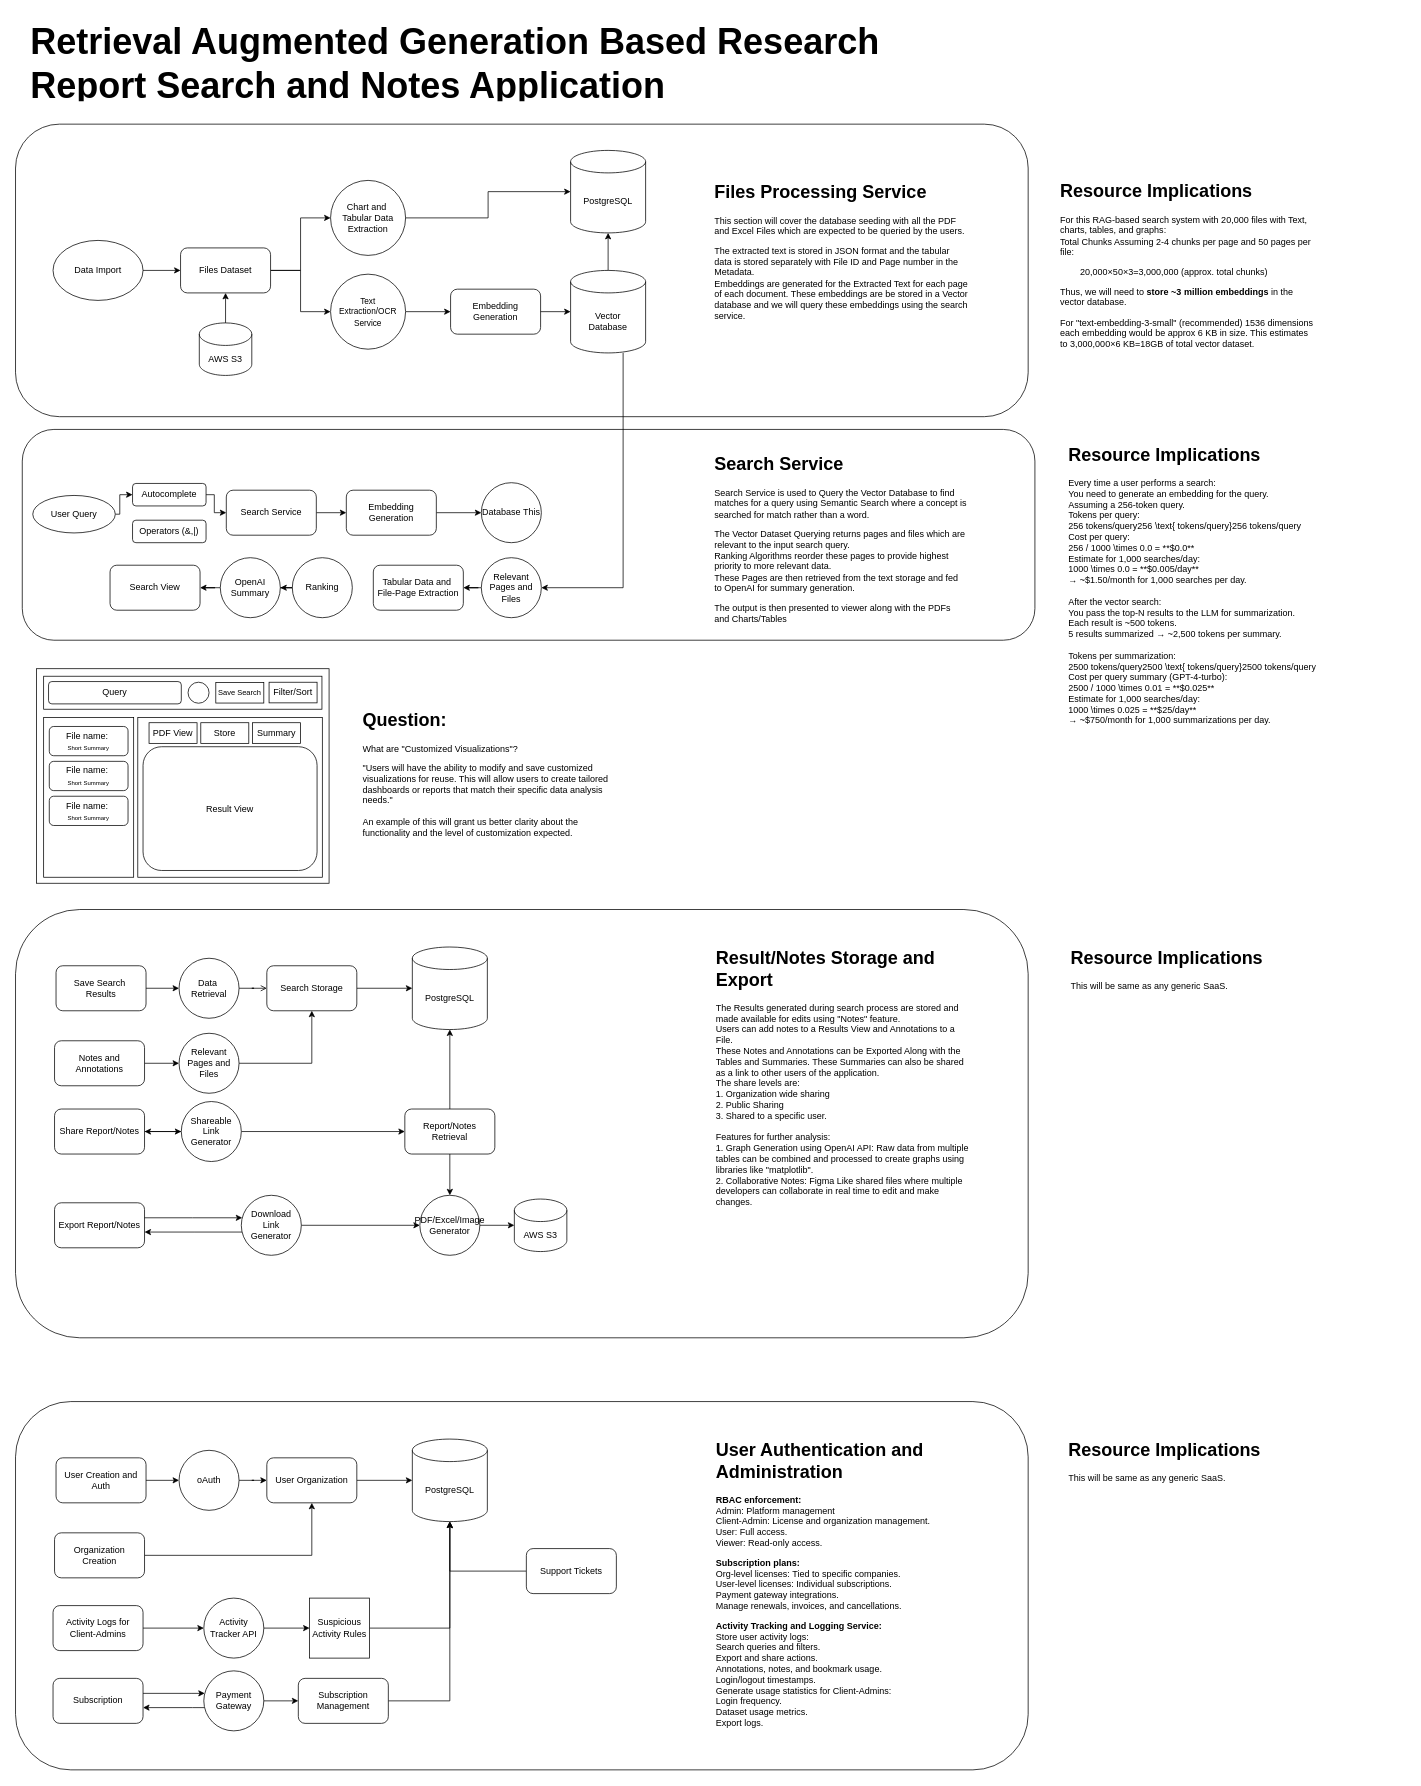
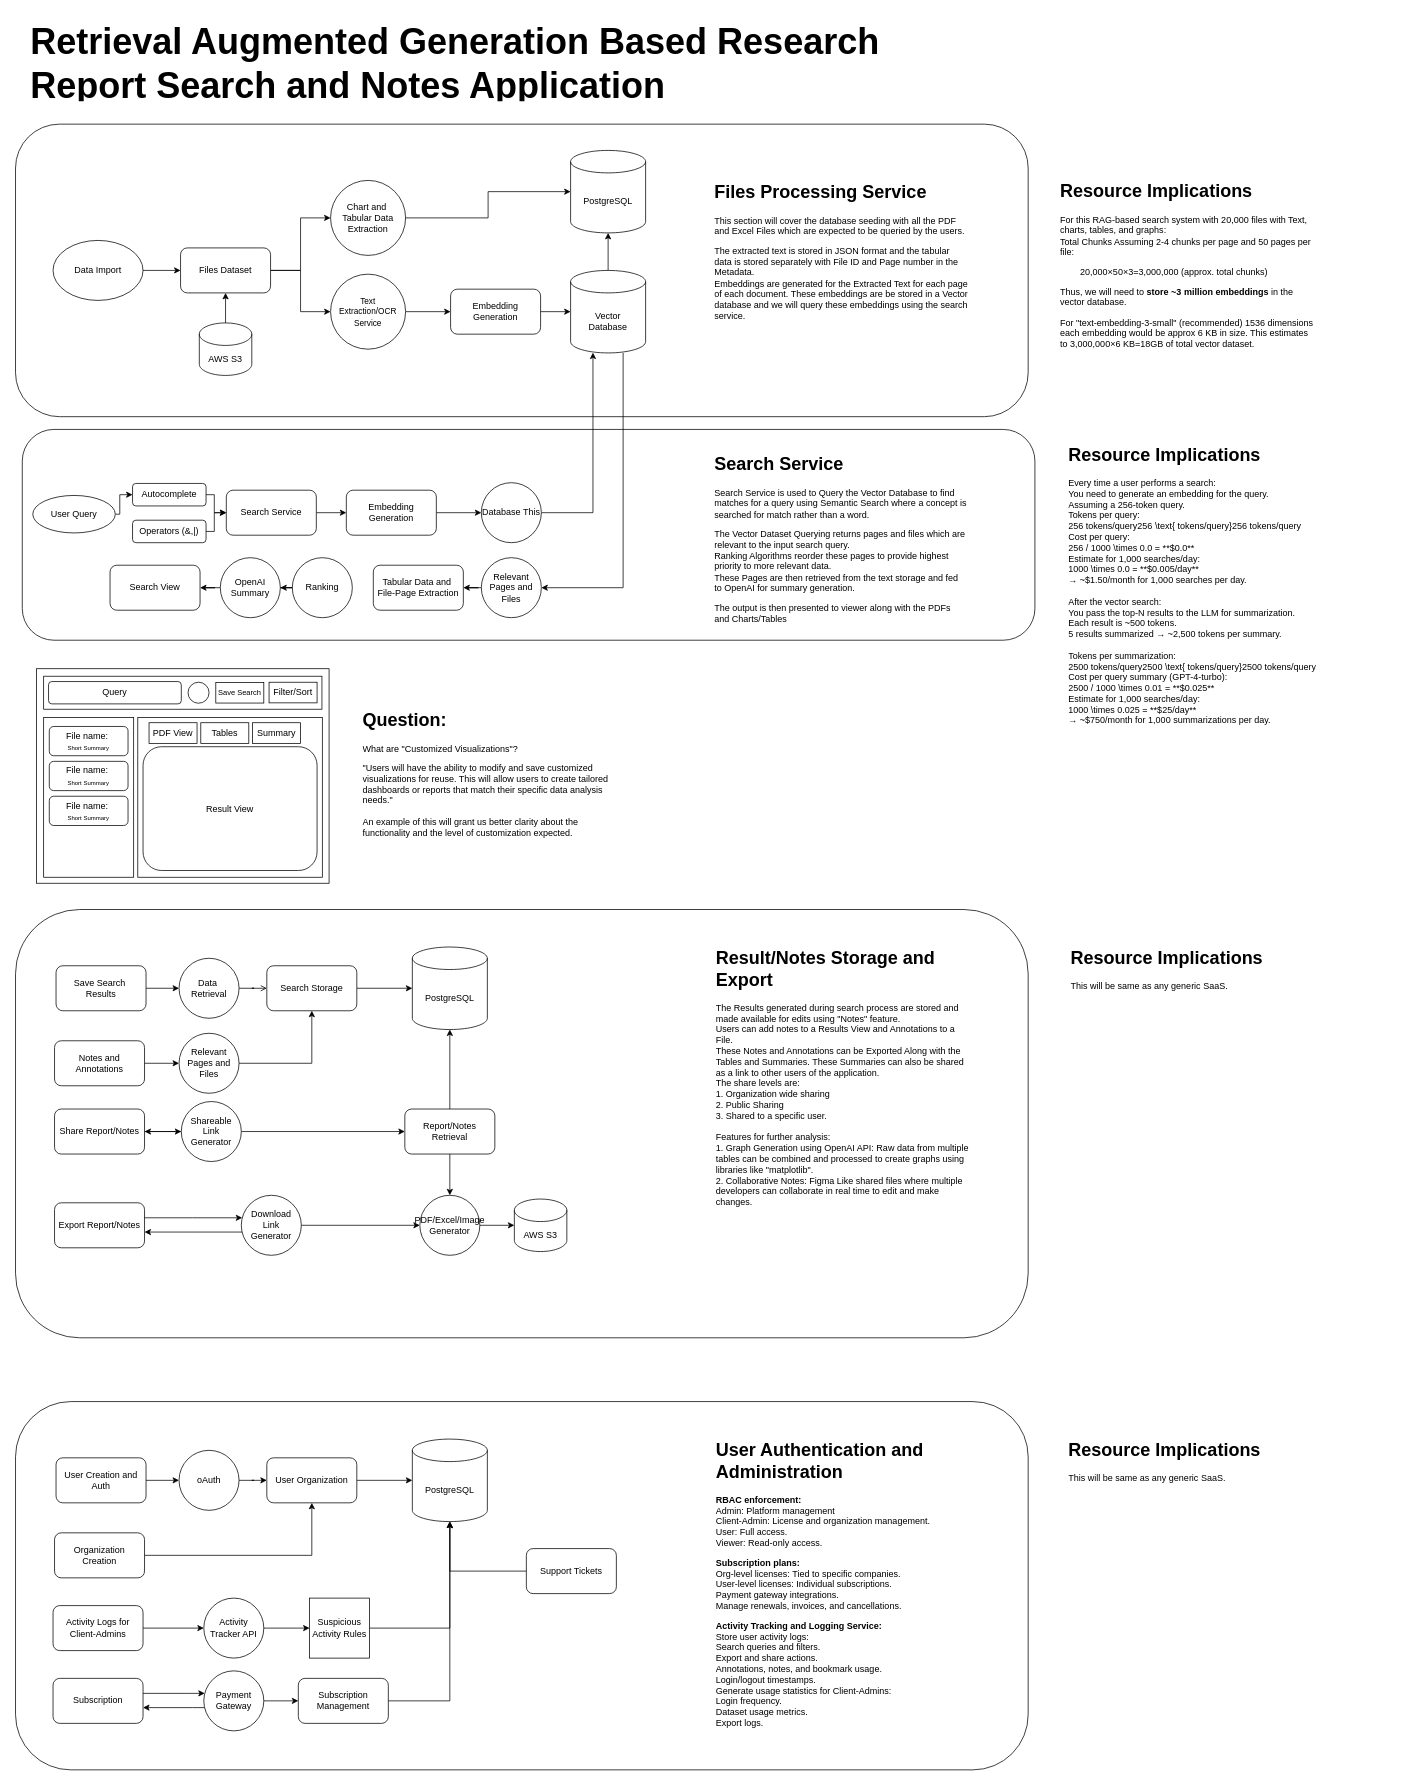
edge "Database This" -> "Vector Database": added
edge "Operators (&,|)" -> "Search Service": added
node "Store": label "Store" -> "Tables"
